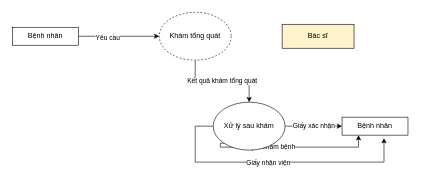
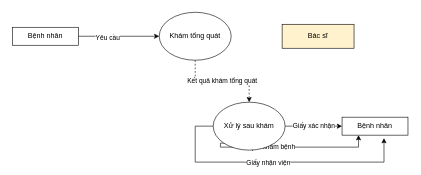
node "Khám tổng quát": style dashed -> solid
edge "Khám tổng quát" -> "Xử lý sau khám": style solid -> dashed
